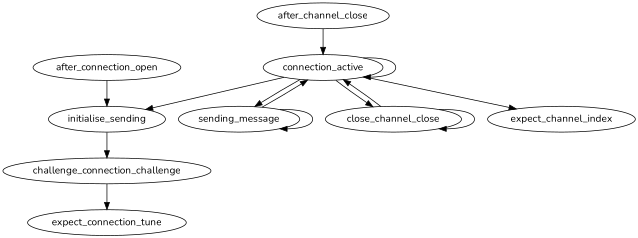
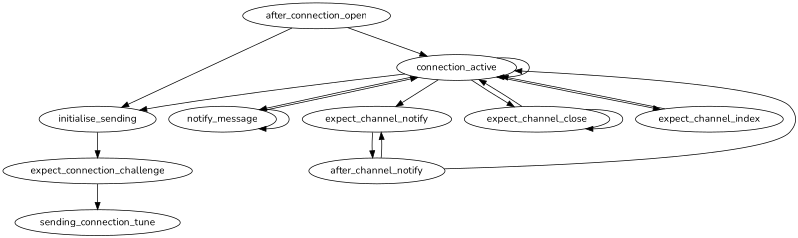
node "after_channel_close": label "after_channel_close" -> "after_channel_notify"
edge "after_connection_open" -> "connection_active": added
edge "expect_channel_index" -> "connection_active": added
node "sending_message": label "sending_message" -> "notify_message"
node "expect_channel_notify": added
node "close_channel_close": label "close_channel_close" -> "expect_channel_close"
node "challenge_connection_challenge": label "challenge_connection_challenge" -> "expect_connection_challenge"
node "expect_connection_tune": label "expect_connection_tune" -> "sending_connection_tune"
